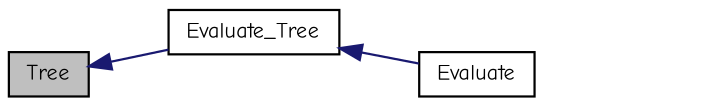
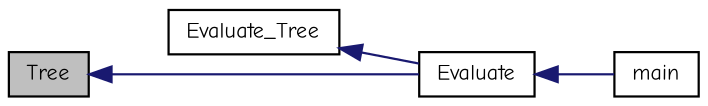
edge "Evaluate_Tree" -> "Tree": now "Evaluate" -> "Tree"
node "main": added
